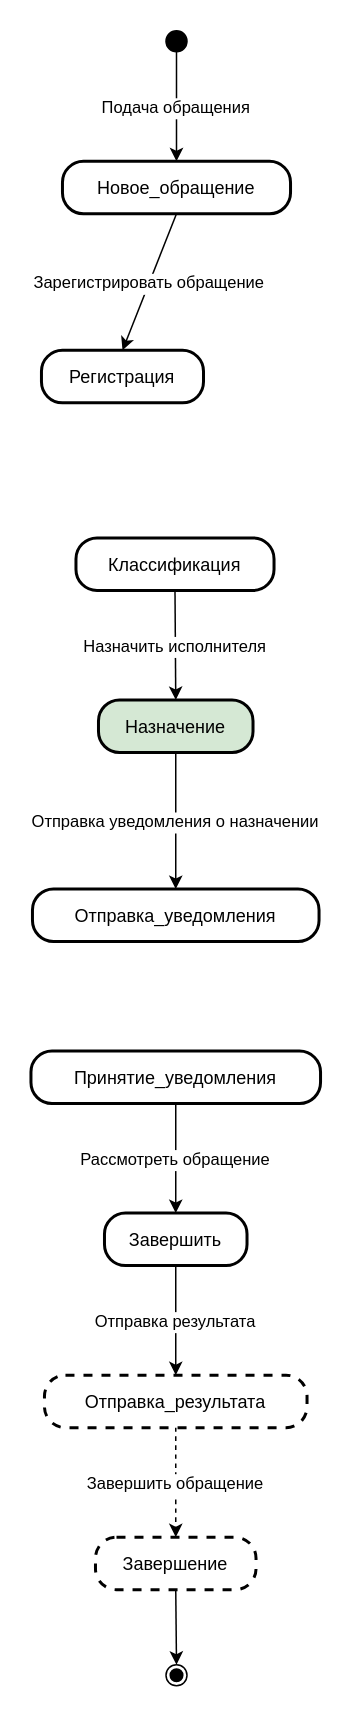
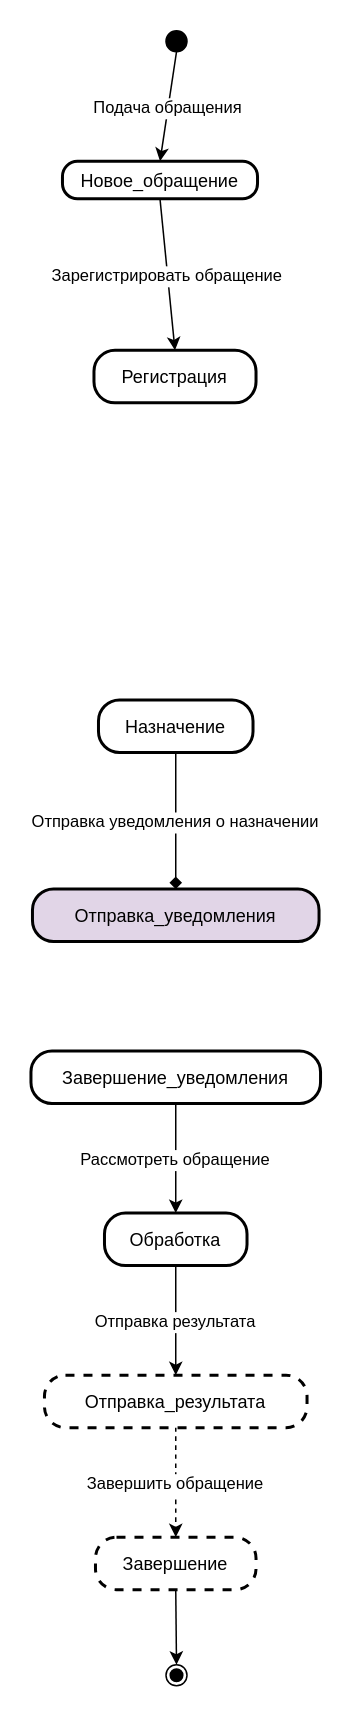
node "Новое_обращение": size 228x53 -> 195x38
node "Регистрация": moved (122, 377) -> (175, 377)
node "Классификация": removed
edge "Классификация" -> "Назначение": removed, label "Назначить исполнителя"
node "Назначение": fillcolor #d5e8d4 -> #ffffff
edge "Назначение" -> "Отправка_уведомления": arrowhead classic -> diamond
node "Отправка_уведомления": fillcolor #ffffff -> #e1d5e7
node "Принятие_уведомления": label "Принятие_уведомления" -> "Завершение_уведомления"
node "Завершить": label "Завершить" -> "Обработка"
